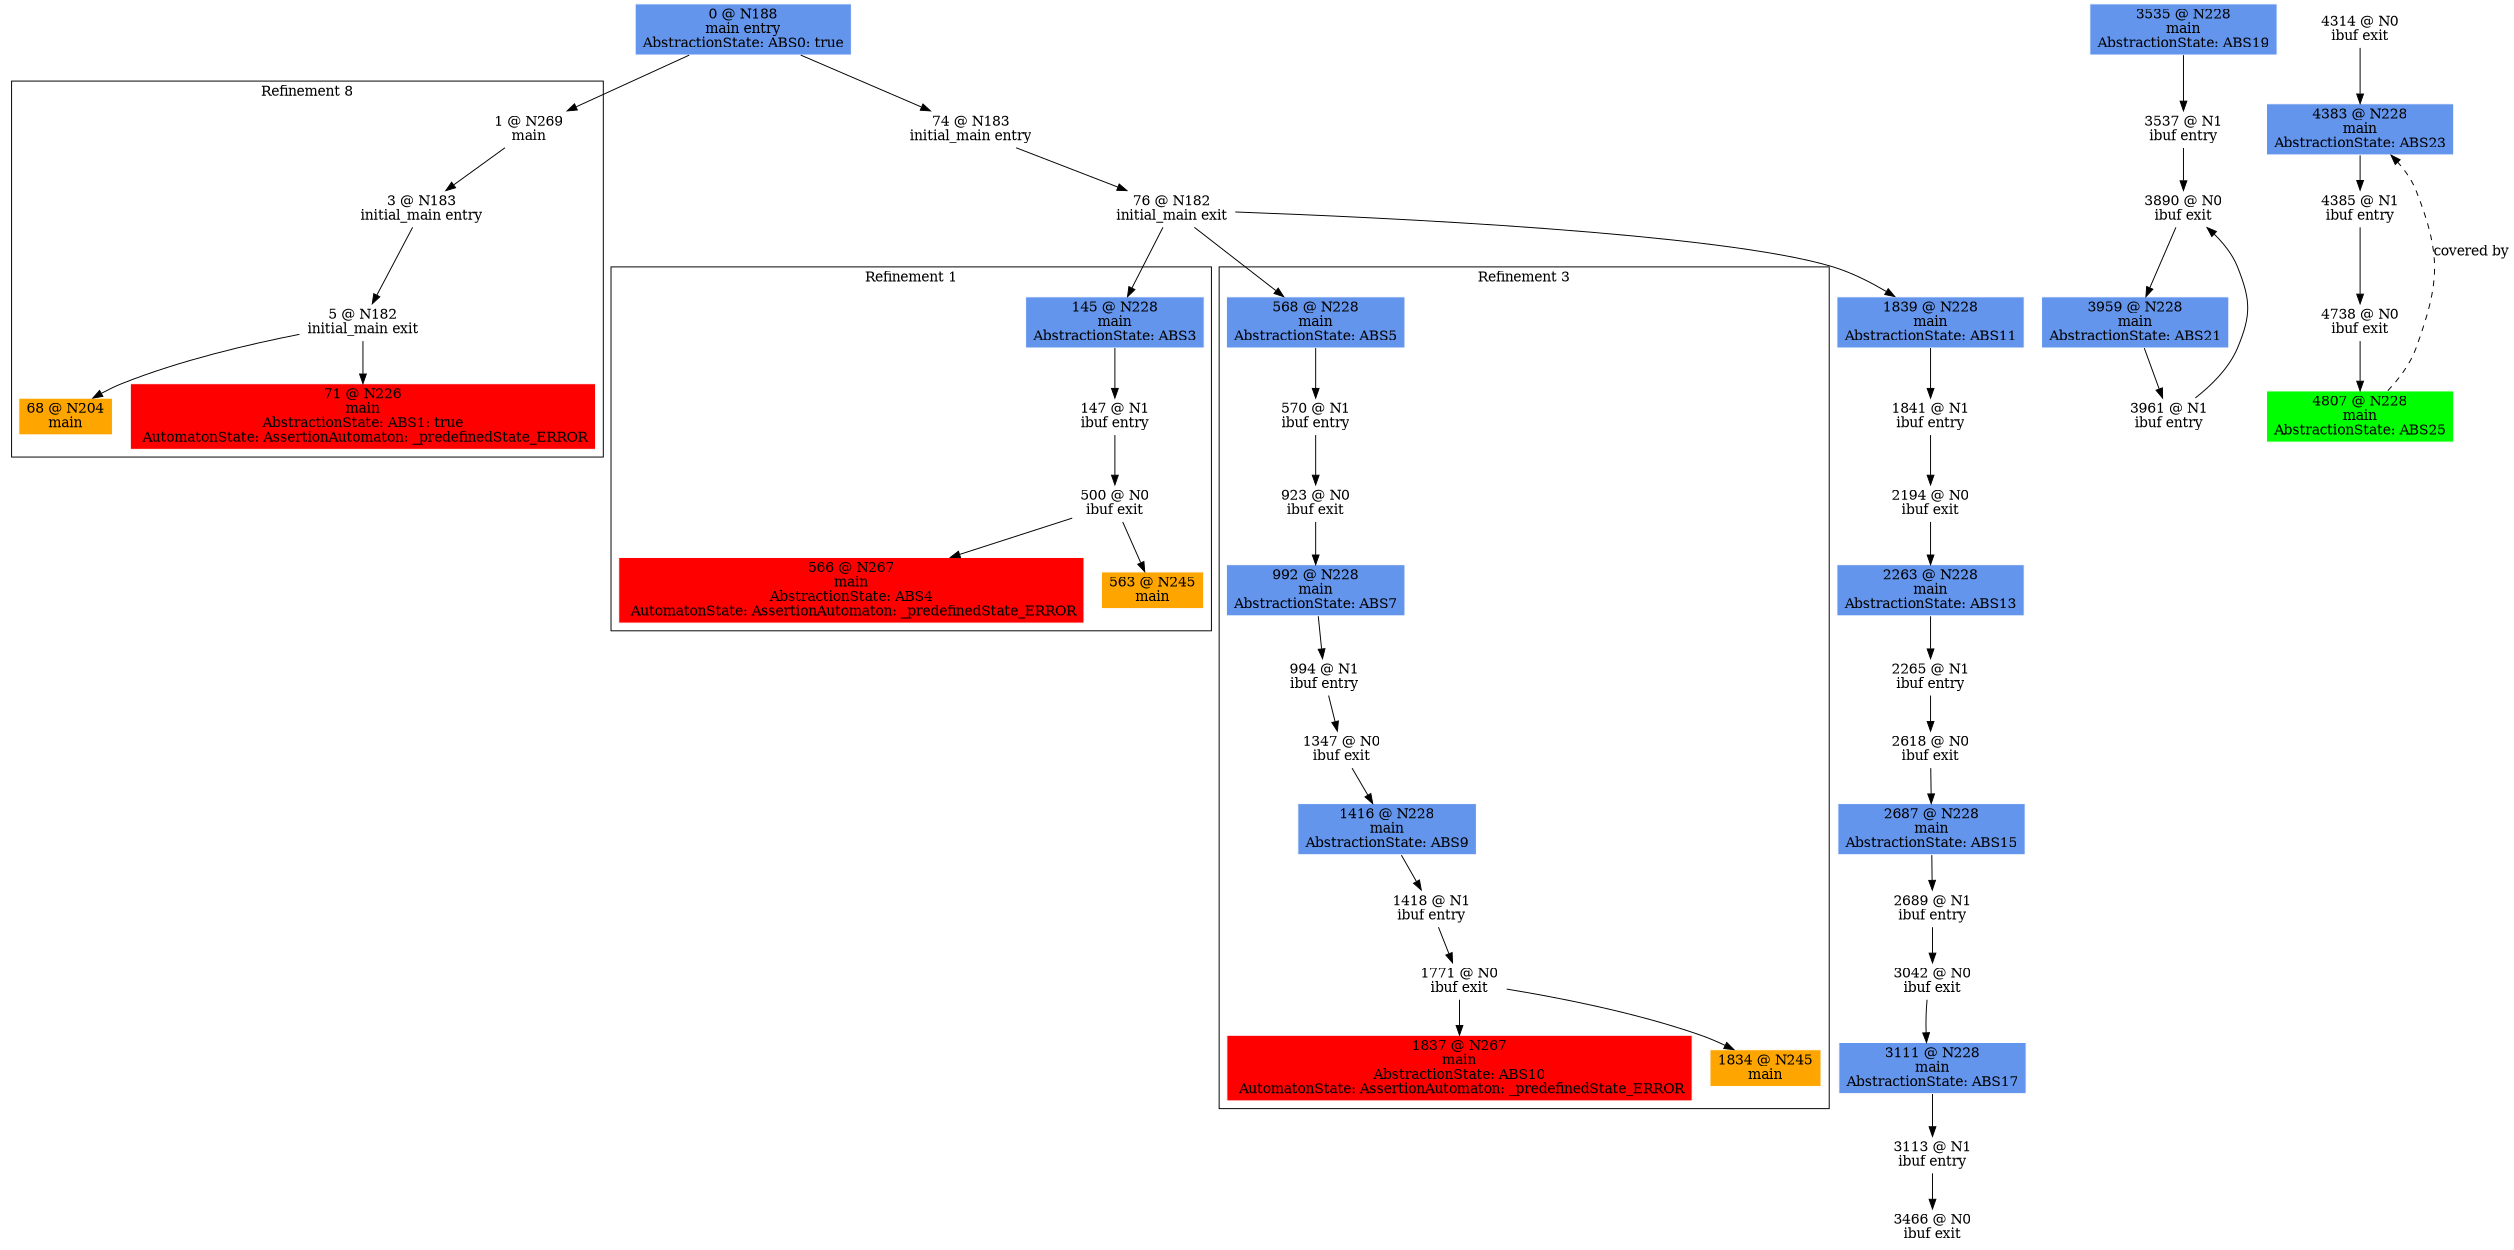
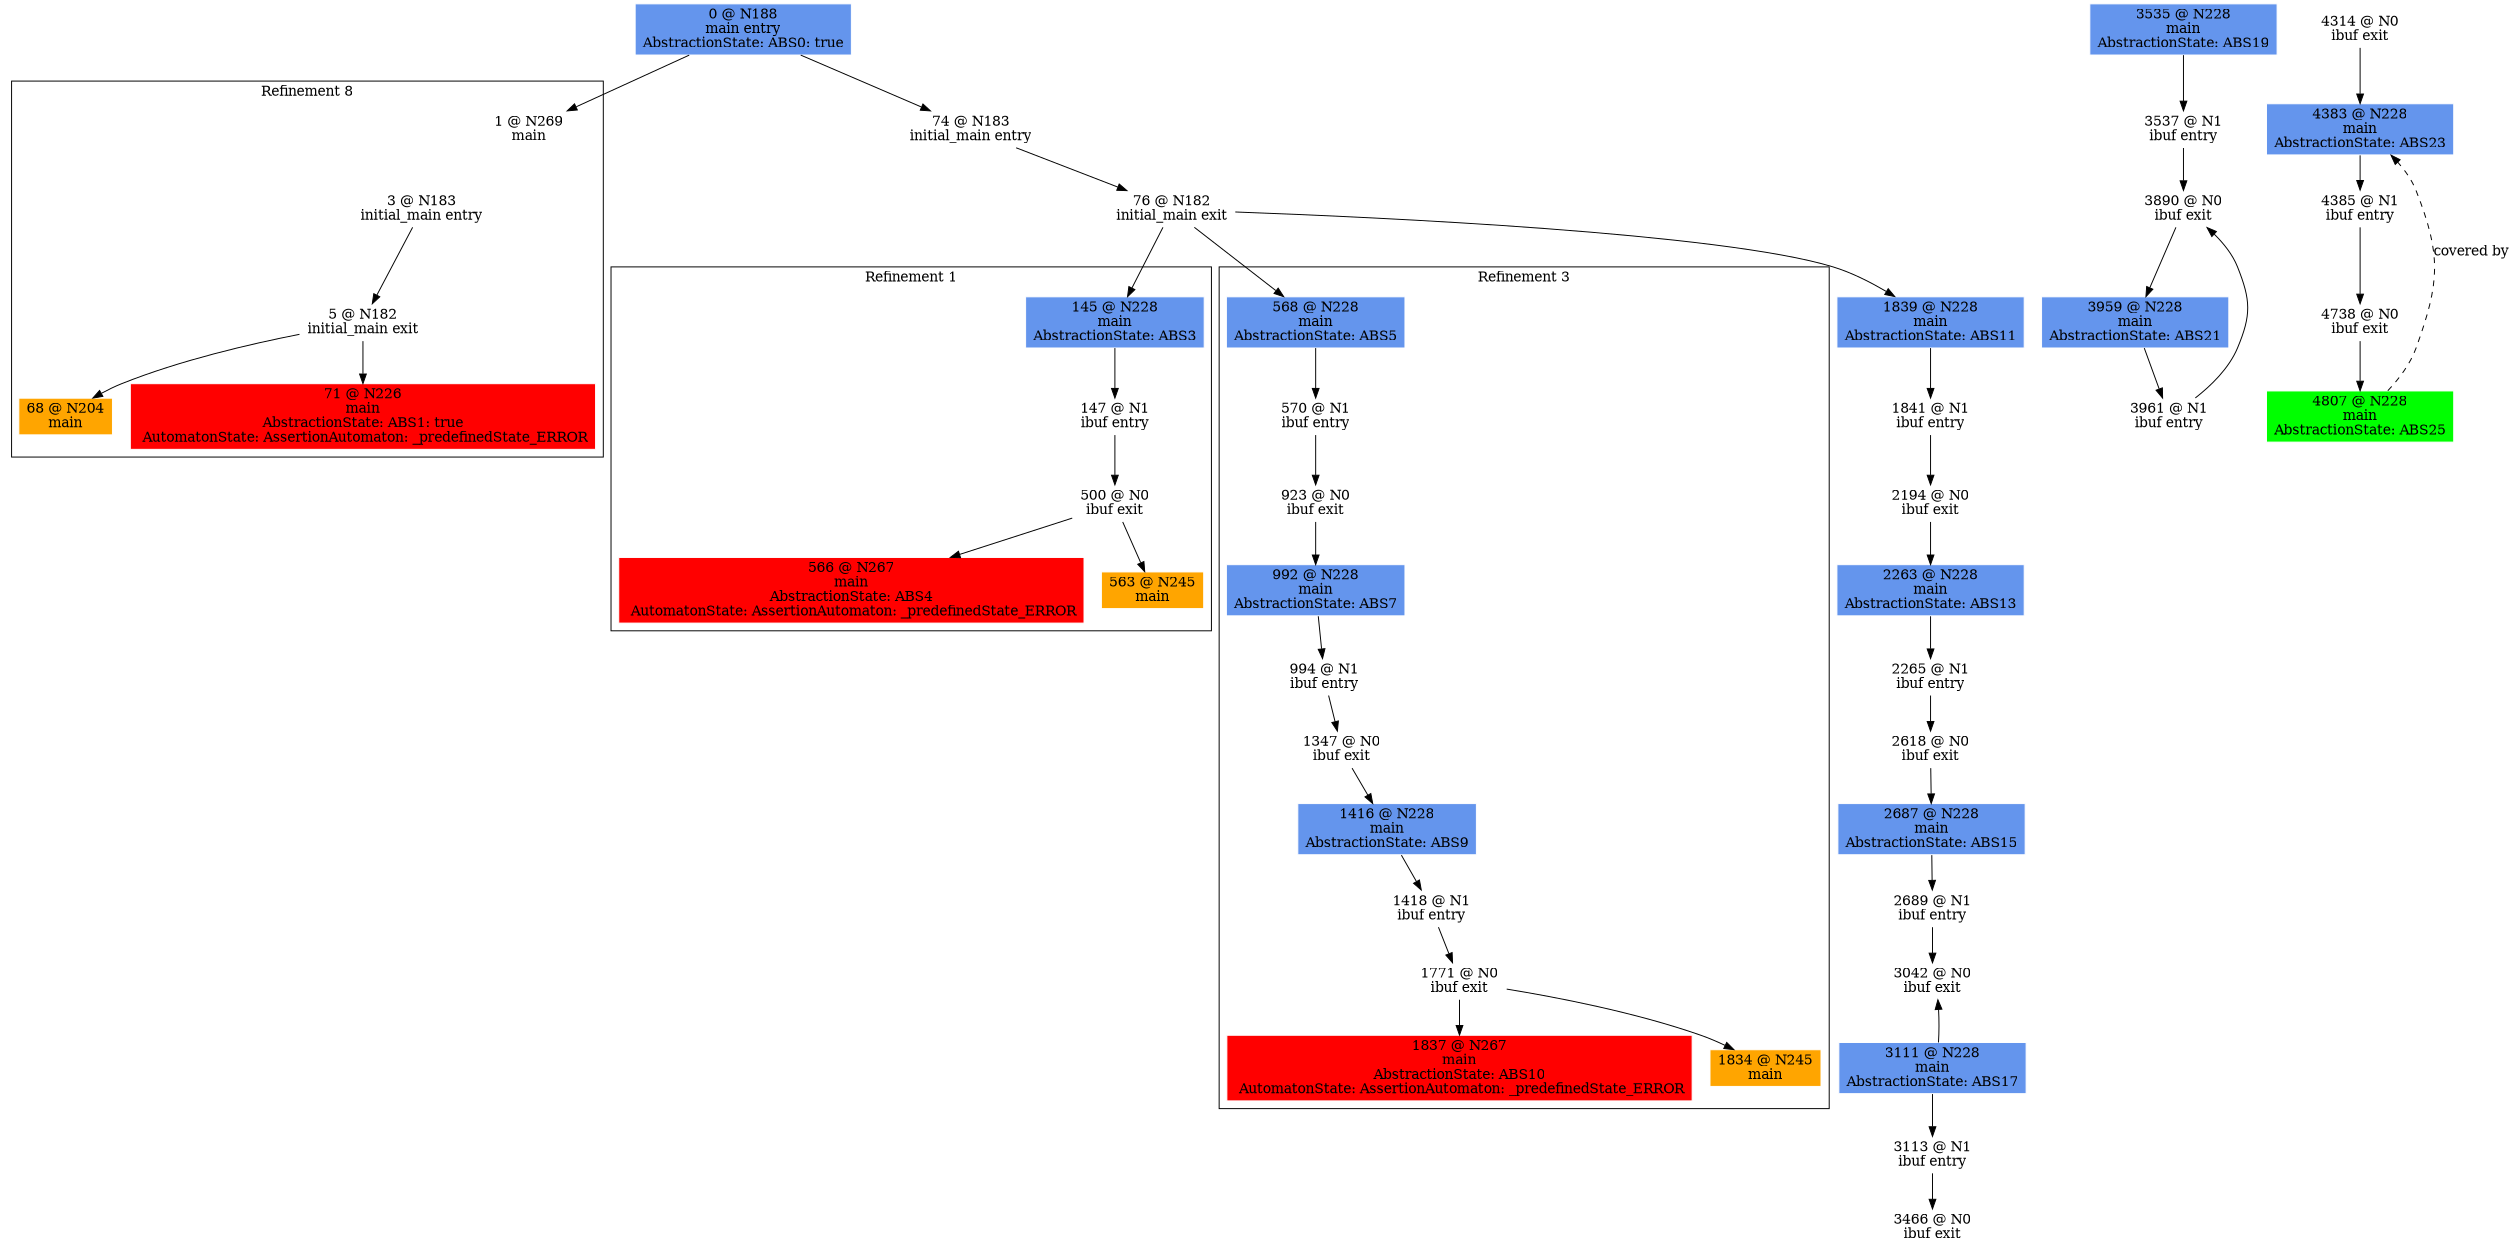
edge "1 @ N269 main" -> "3 @ N183 initial_main entry": removed
edge "3042 @ N0 ibuf exit" -> "3111 @ N228 main AbstractionState: ABS17": reversed
